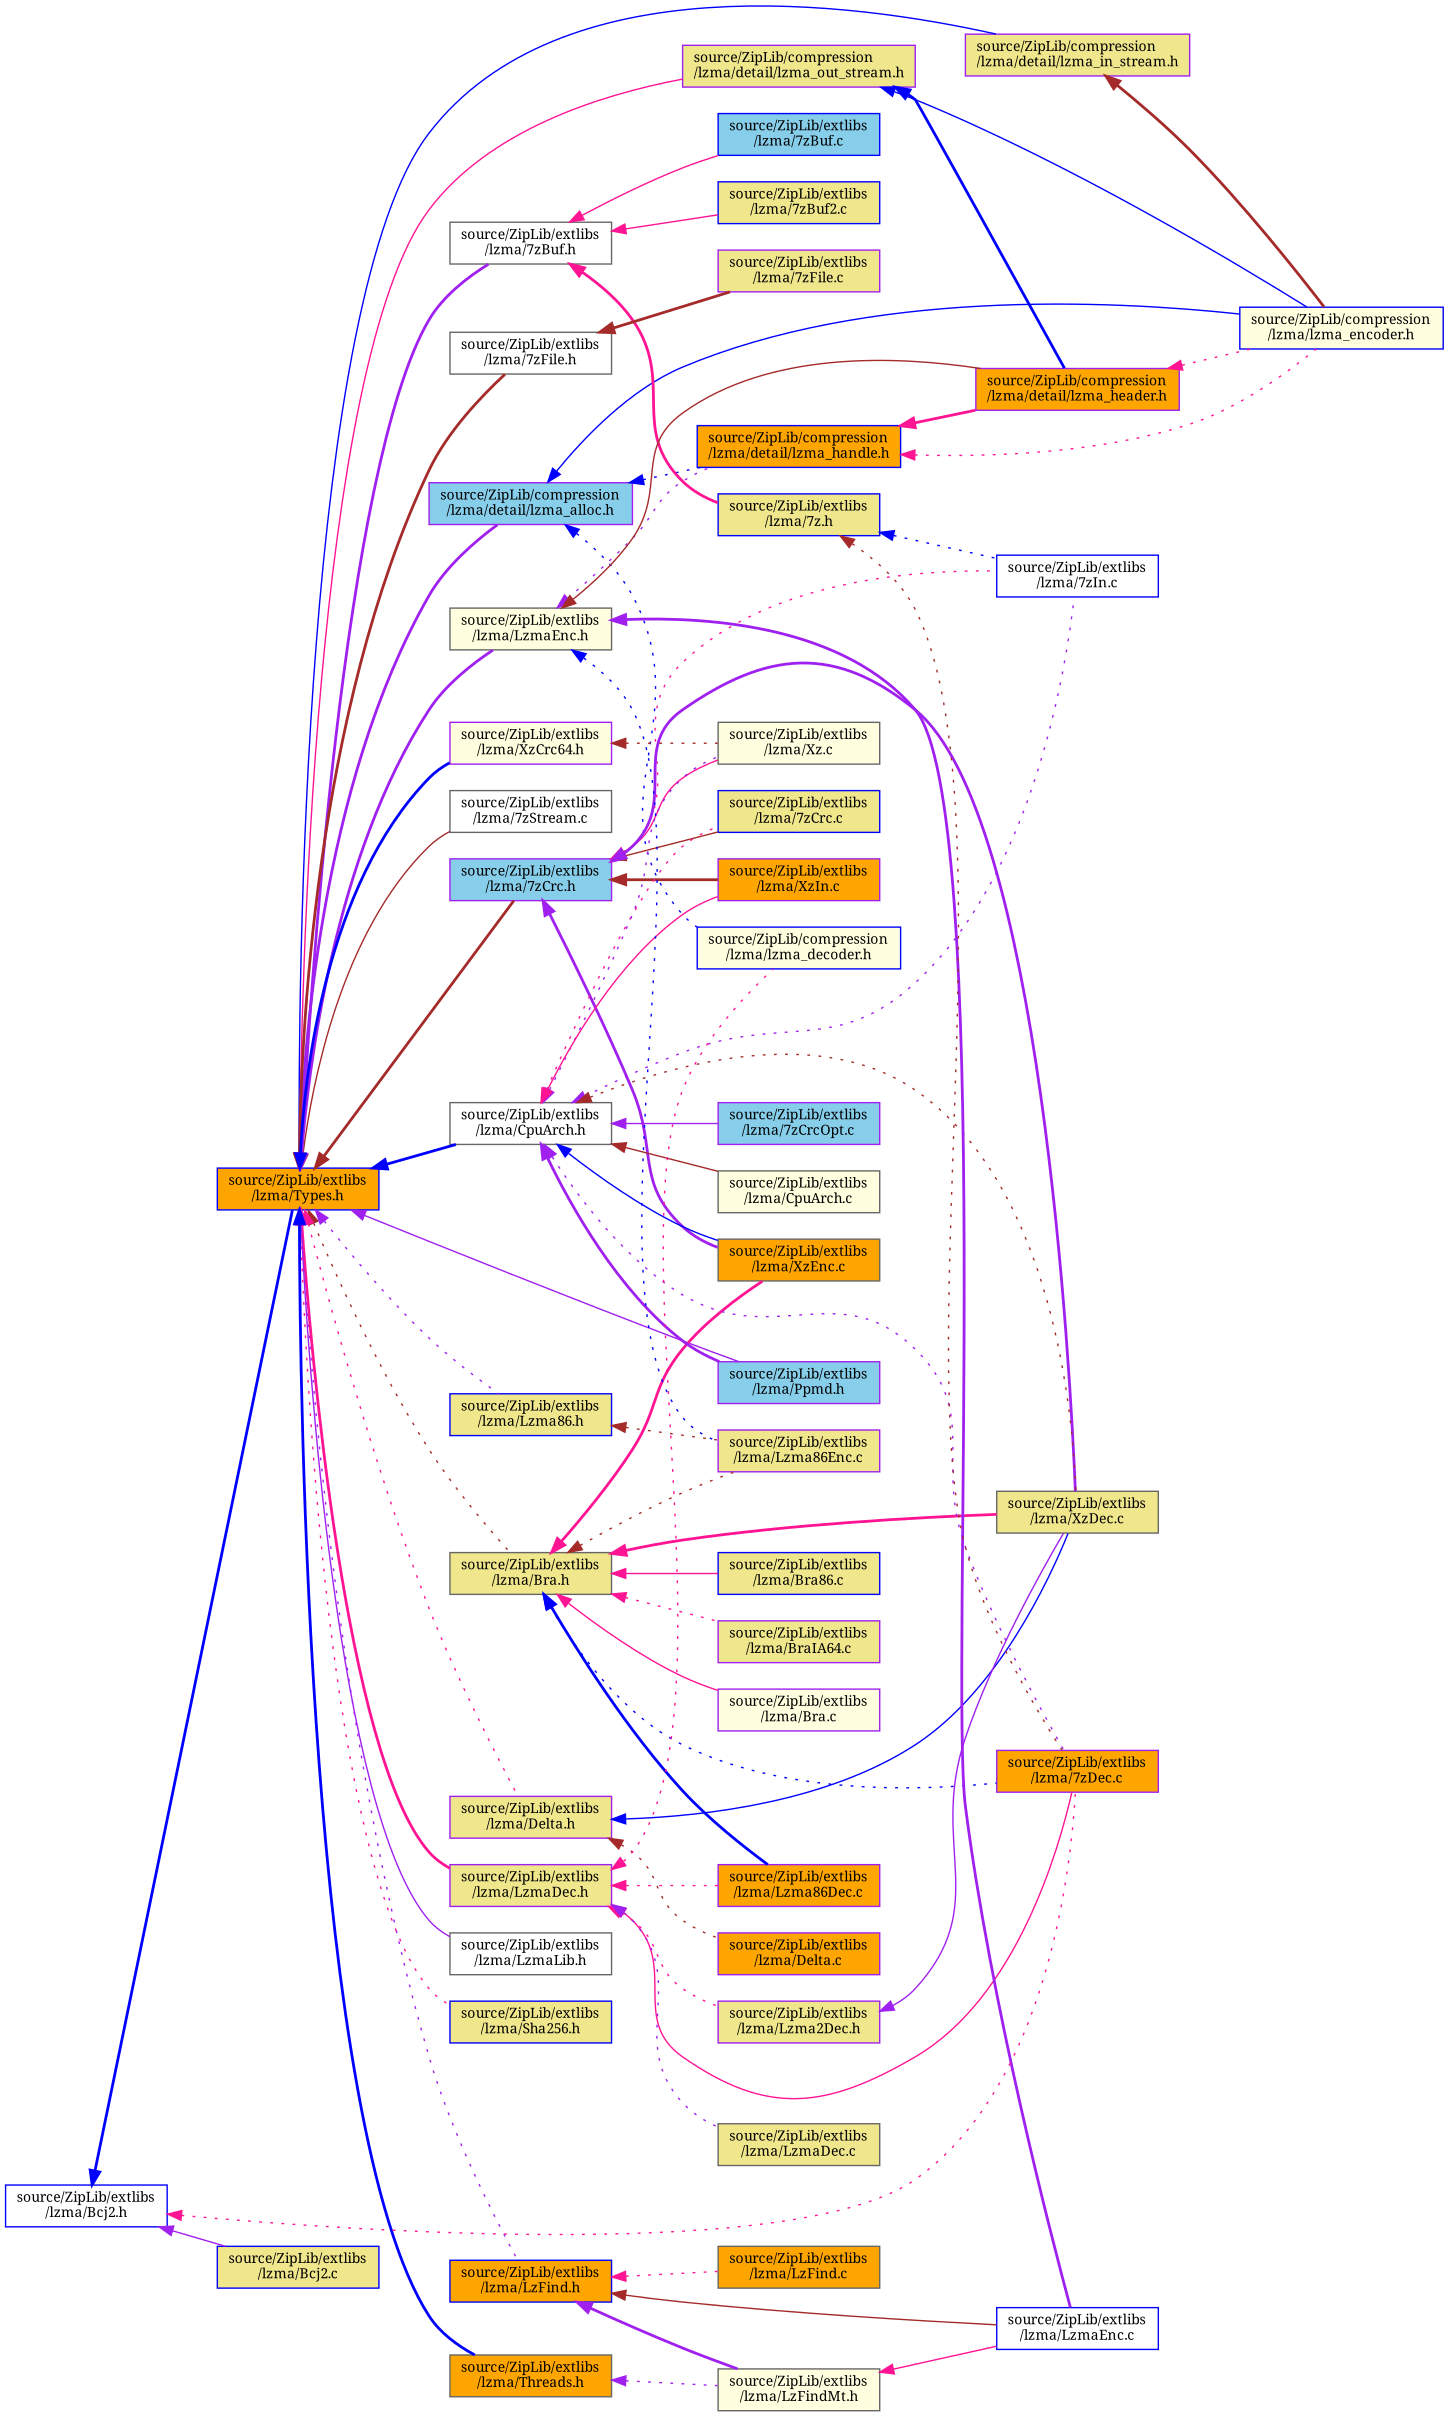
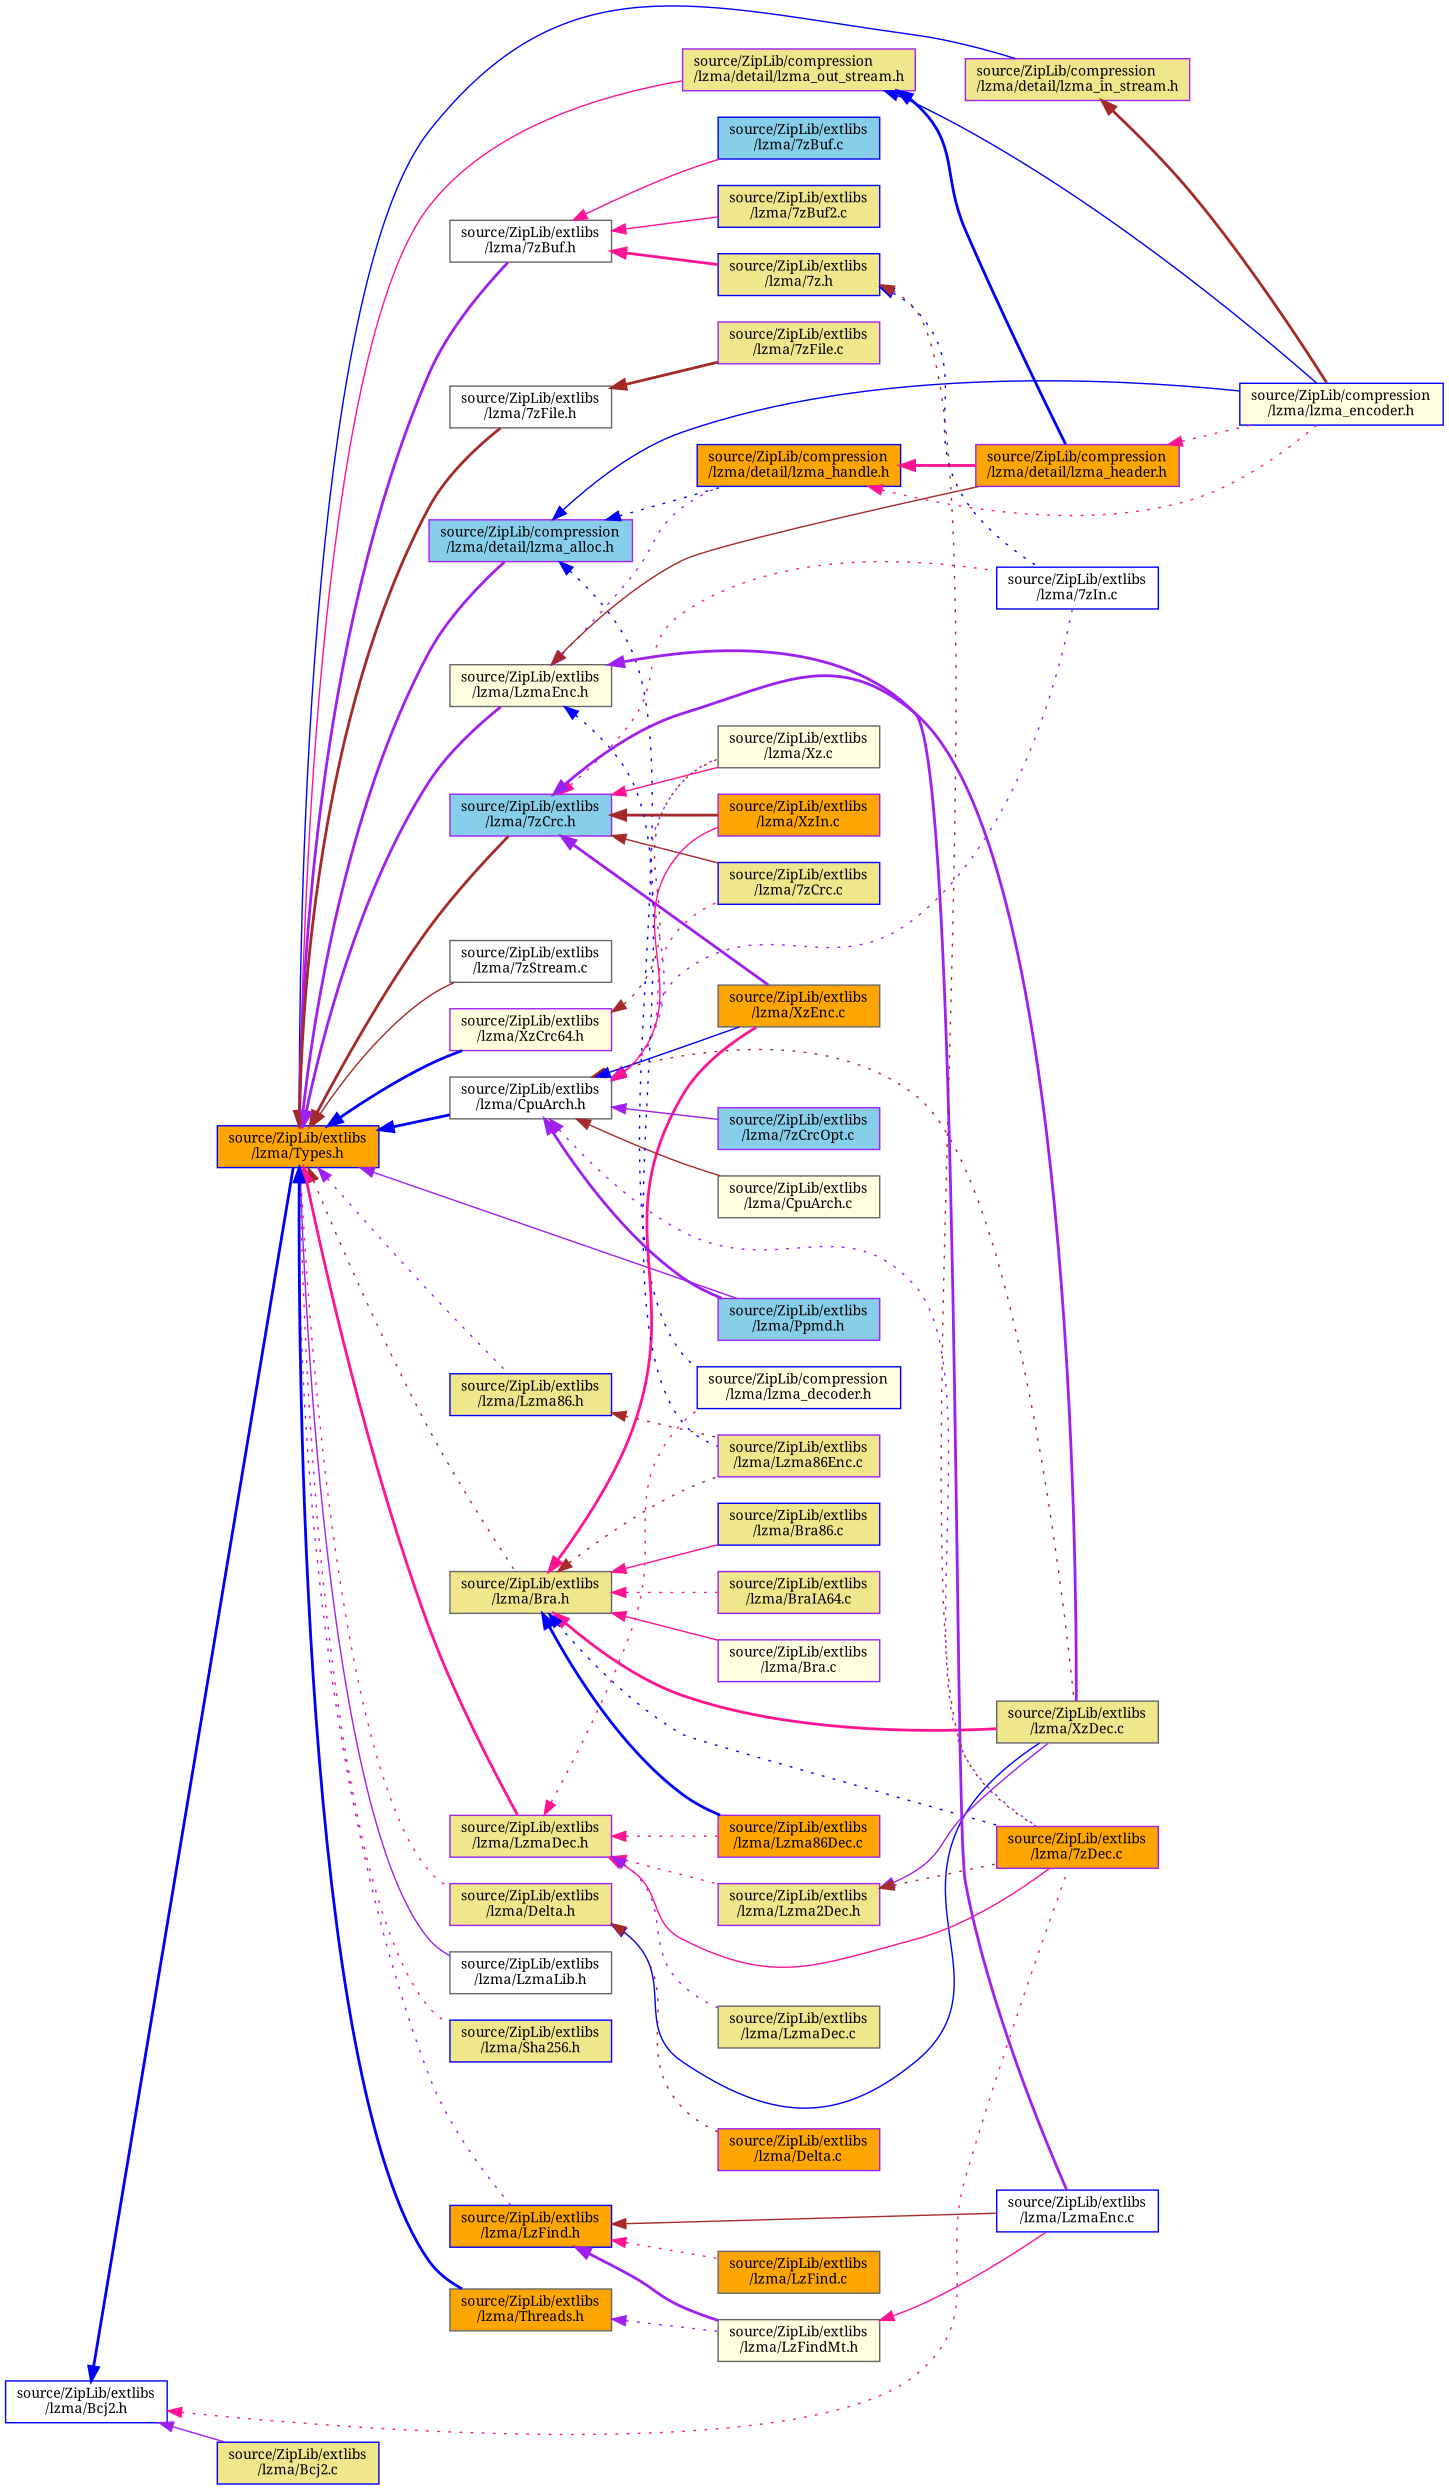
edge "source/ZipLib/extlibs /lzma/7zDec.c" -> "source/ZipLib/extlibs /lzma/Lzma2Dec.h": added
